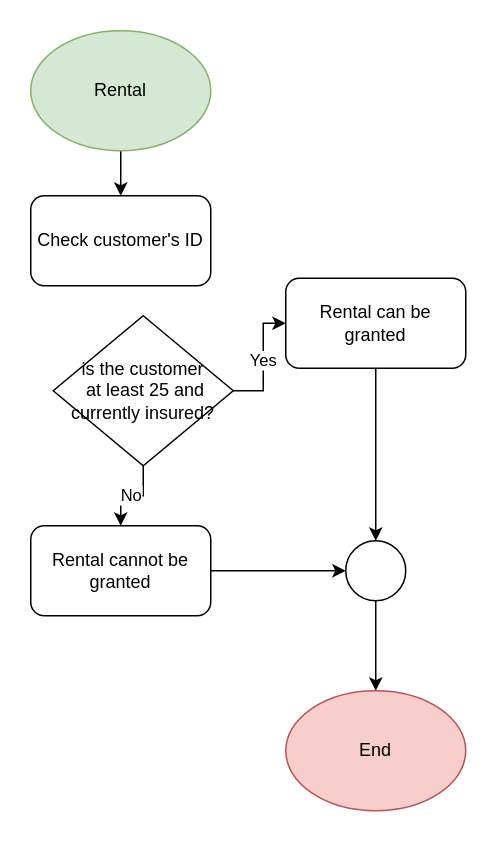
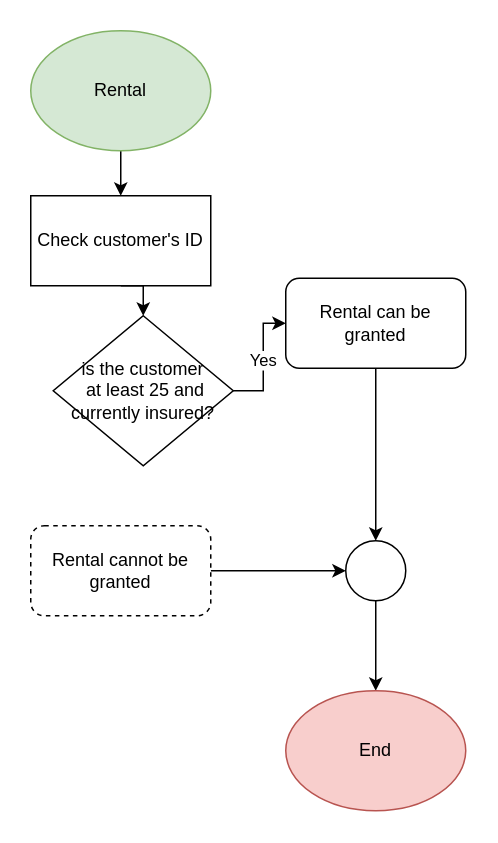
node "Check customer's ID": shape rounded rectangle -> rectangle
edge "Check customer's ID" -> "is the customer at least 25 and currently insured?": added
edge "is the customer at least 25 and currently insured?" -> "Rental cannot be granted": removed, label "No"
node "Rental cannot be granted": style solid -> dashed
